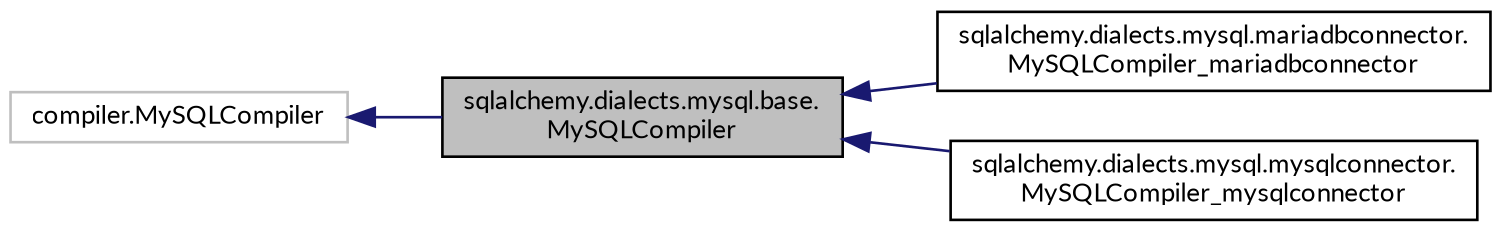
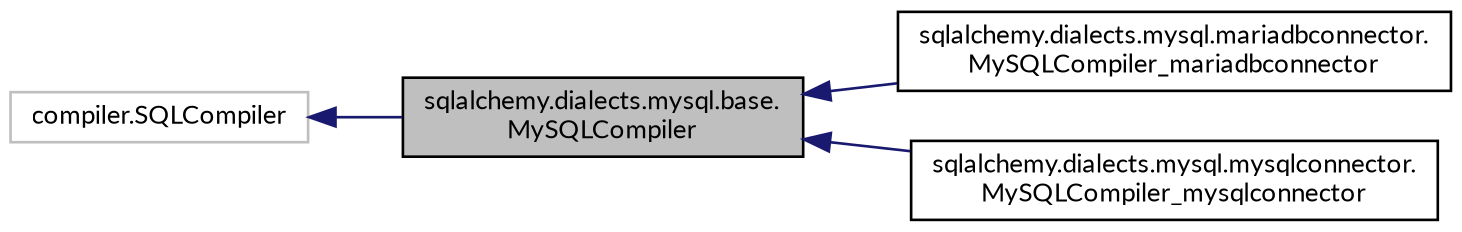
node "compiler.MySQLCompiler": label "compiler.MySQLCompiler" -> "compiler.SQLCompiler"
